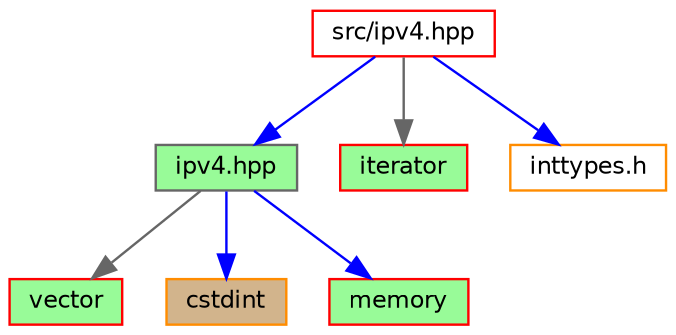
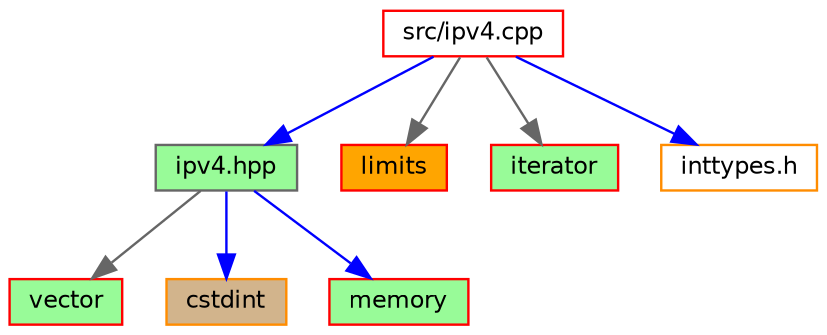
node "src/ipv4.hpp": label "src/ipv4.hpp" -> "src/ipv4.cpp"
node "limits": added
